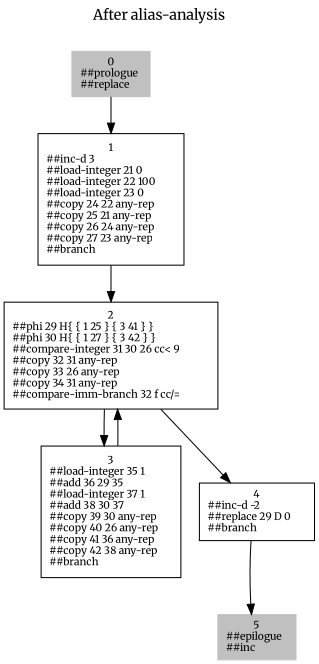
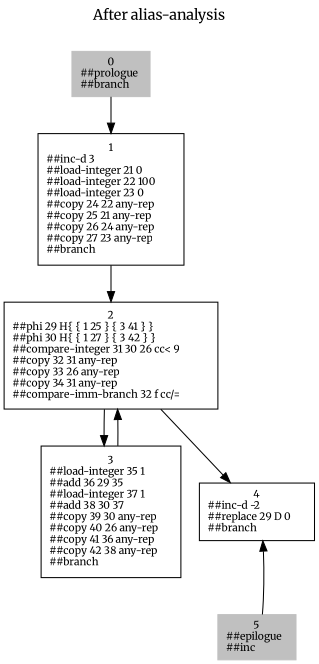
node "0 ##prologue ##replace": label "0 ##prologue ##replace" -> "0 ##prologue ##branch"
edge "4 ##inc-d -2 ##replace 29 D 0 ##branch" -> "5 ##epilogue ##inc": reversed
